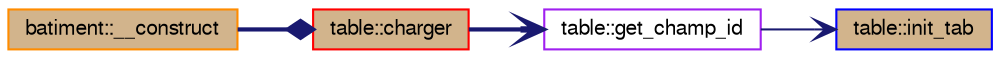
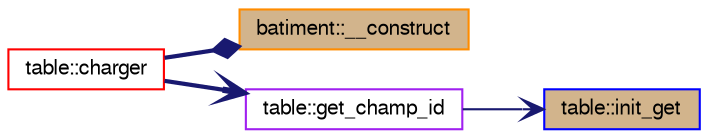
edge "batiment::__construct" -> "table::charger": reversed
node "table::charger": fillcolor tan -> white
node "table::init_tab": label "table::init_tab" -> "table::init_get"
